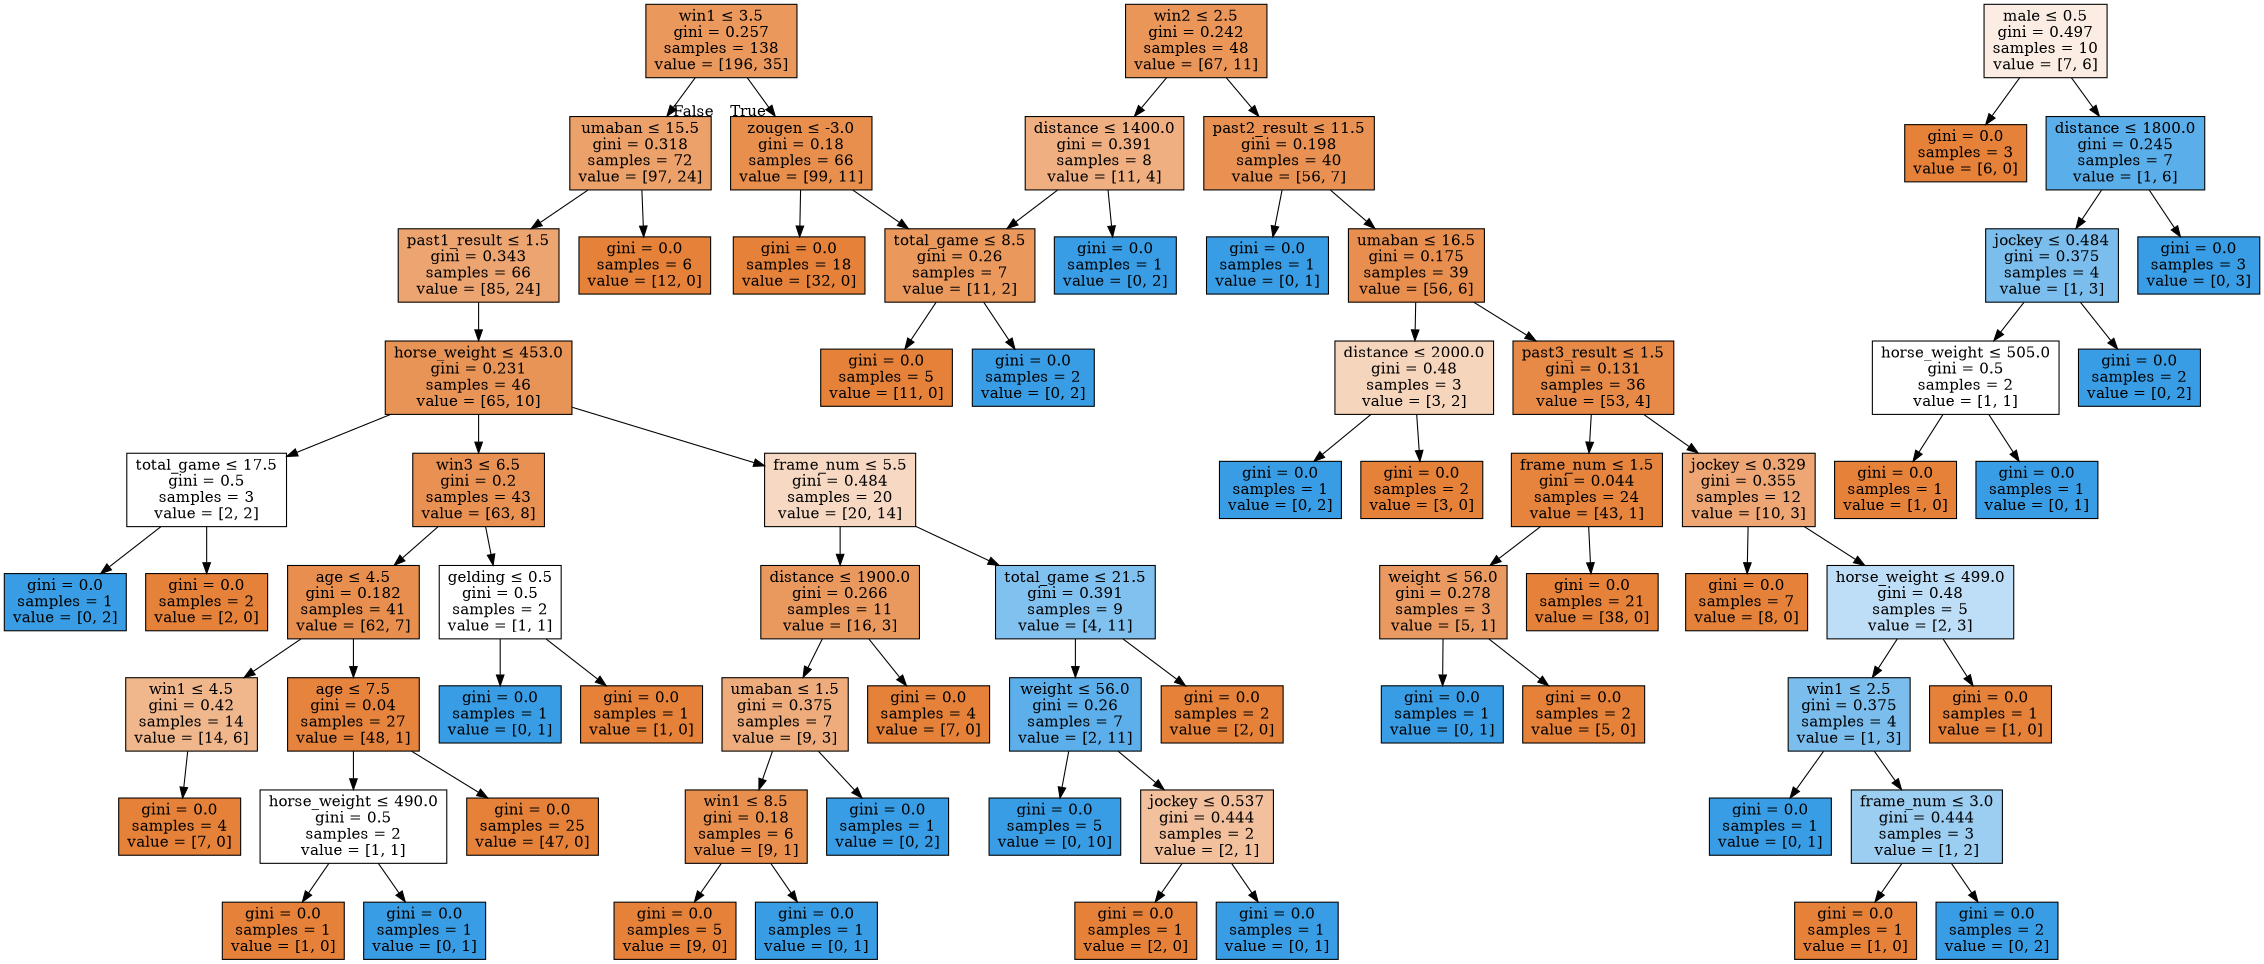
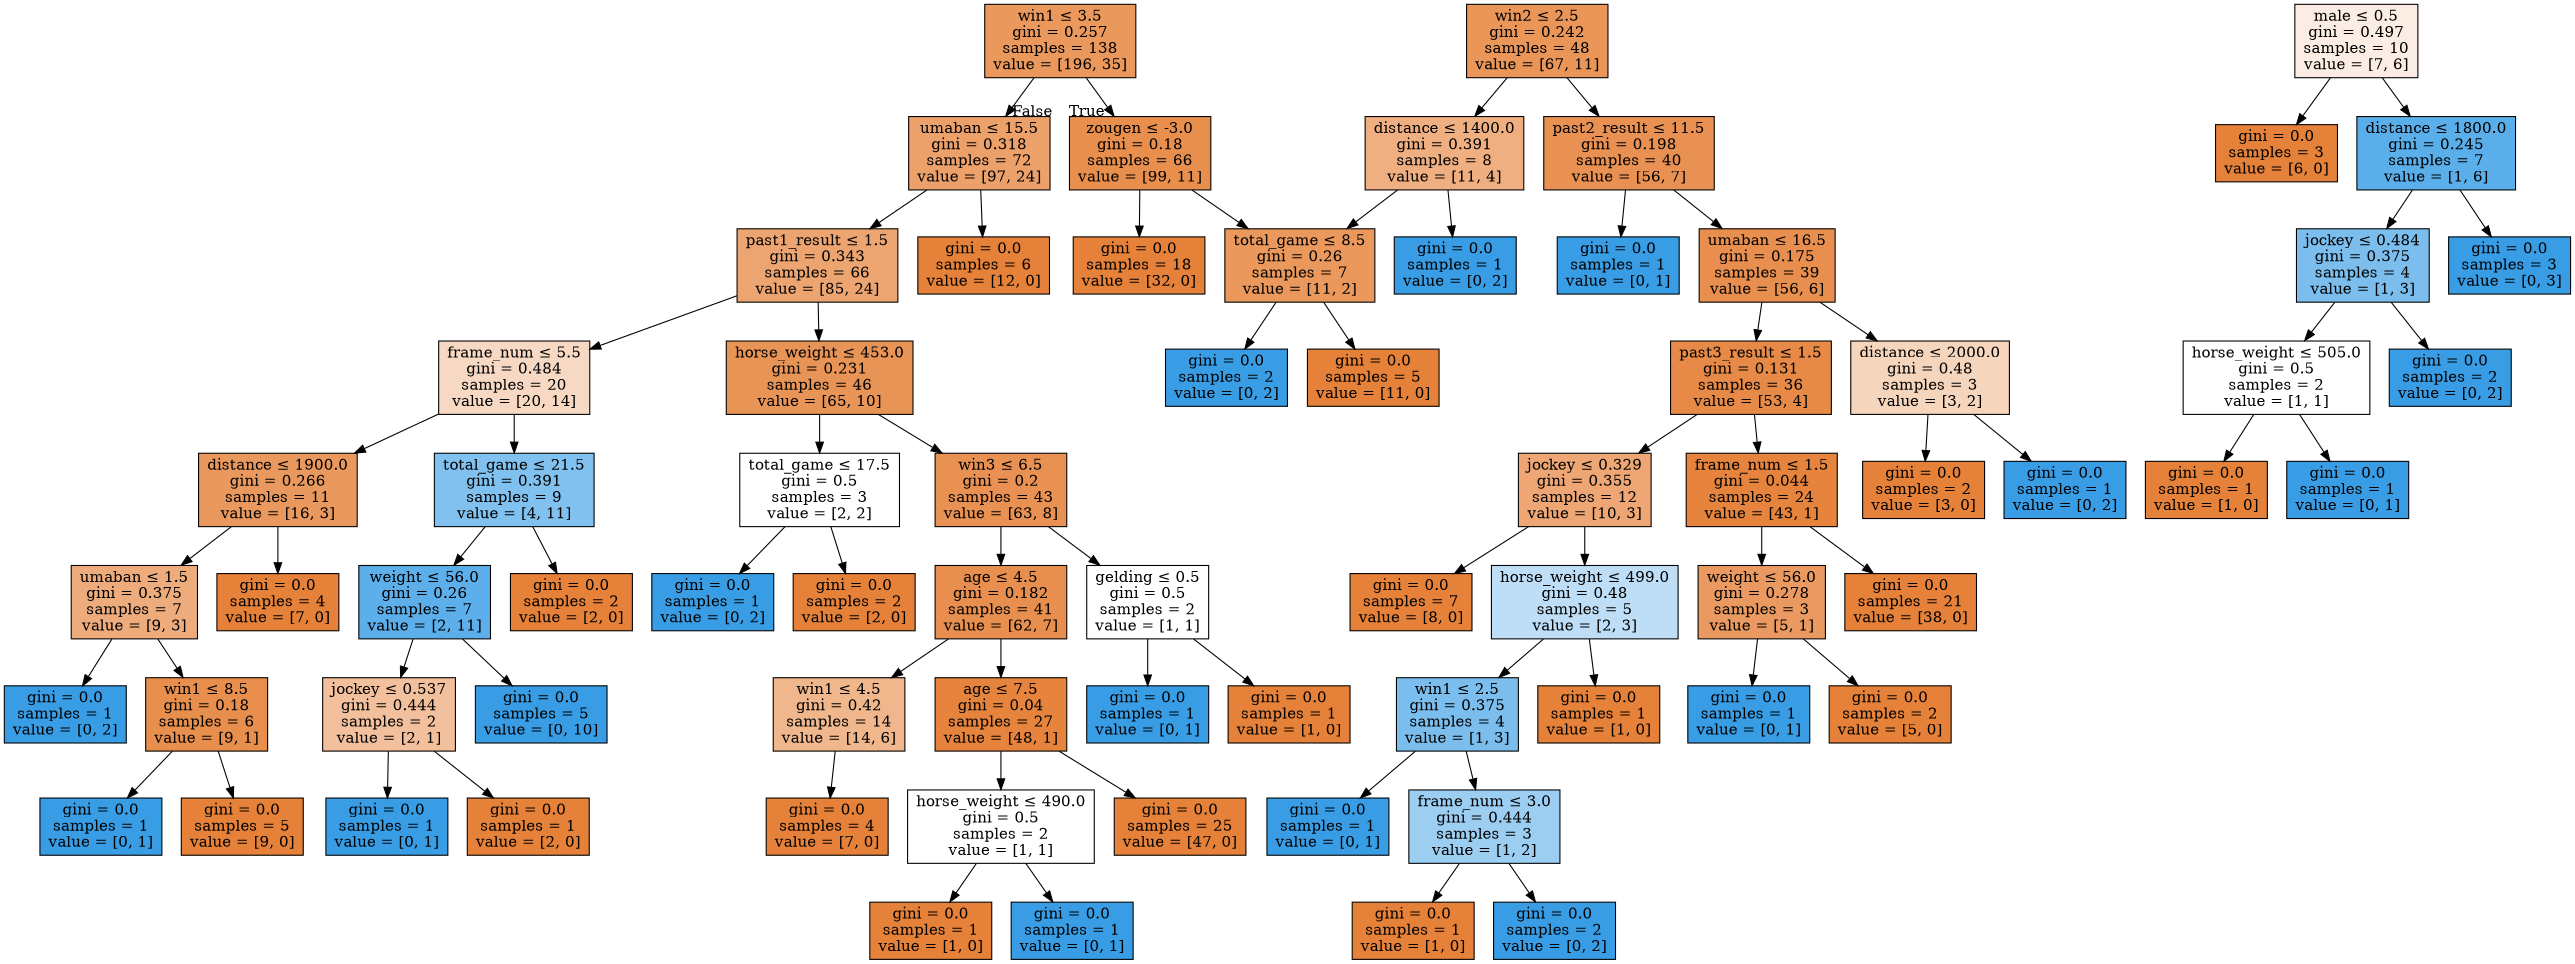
edge "horse_weight ≤ 453.0" -> "frame_num ≤ 5.5": now "past1_result ≤ 1.5" -> "frame_num ≤ 5.5"
